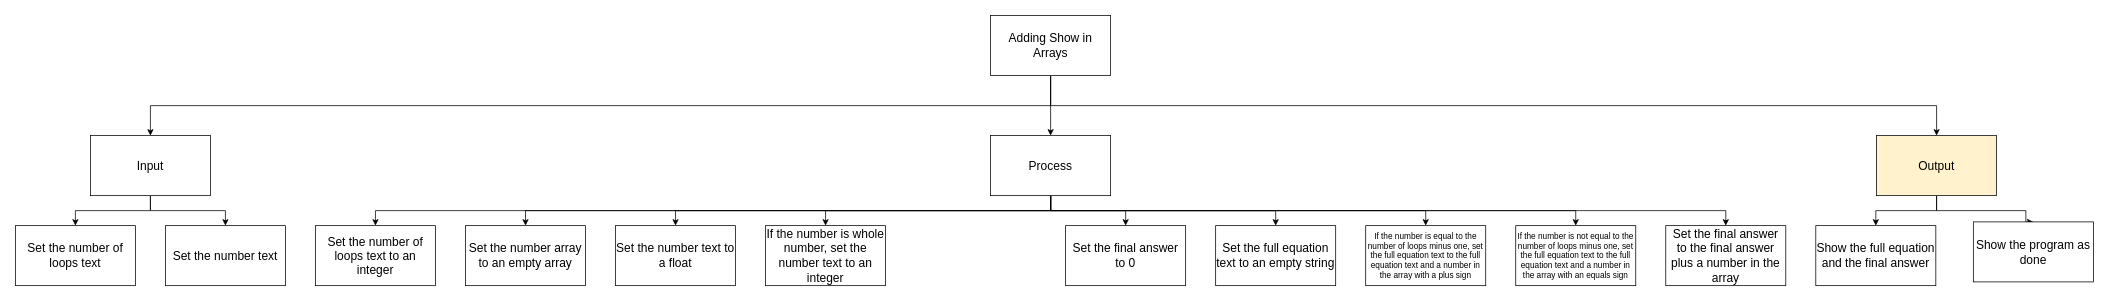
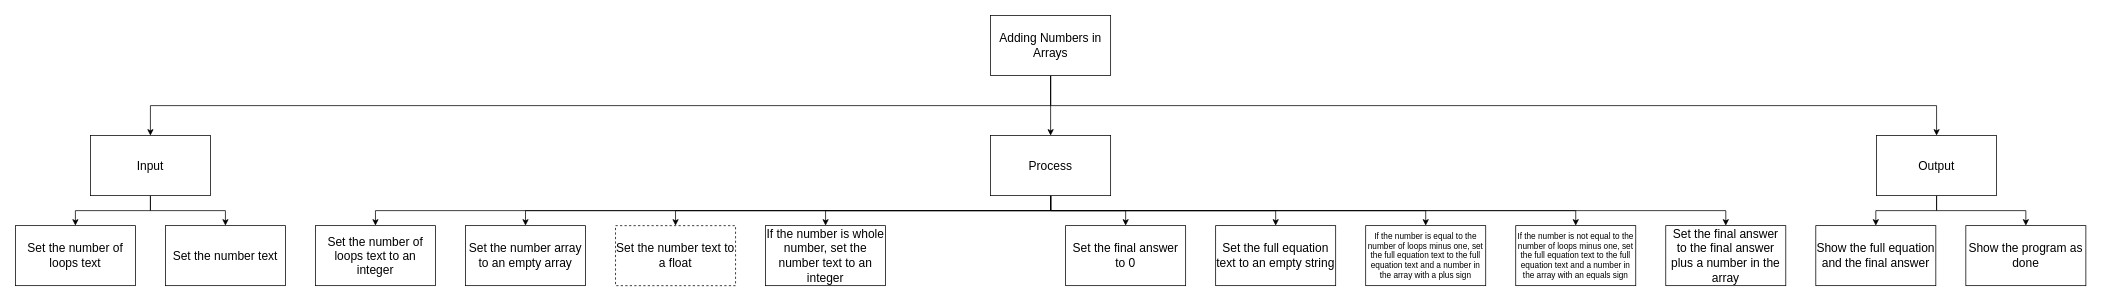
node "Adding Show in Arrays": label "Adding Show in Arrays" -> "Adding Numbers in Arrays"
node "Output": fillcolor #fff2cc -> #ffffff
node "Show the program as done": moved (2033, 252) -> (2025, 255)
node "Set the number text to a float": style solid -> dashed
